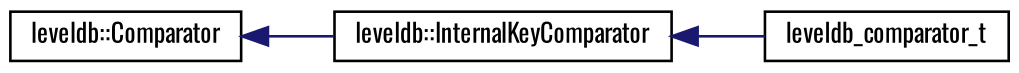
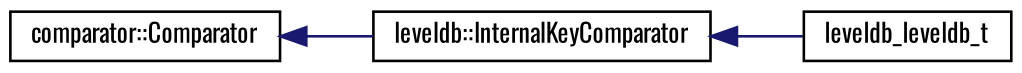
node "leveldb::Comparator": label "leveldb::Comparator" -> "comparator::Comparator"
node "leveldb_comparator_t": label "leveldb_comparator_t" -> "leveldb_leveldb_t"
